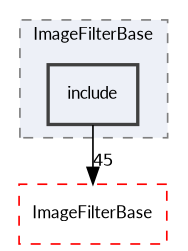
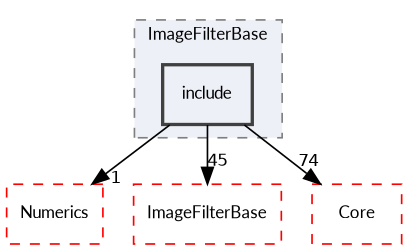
node "Numerics": added
node "Core": added
